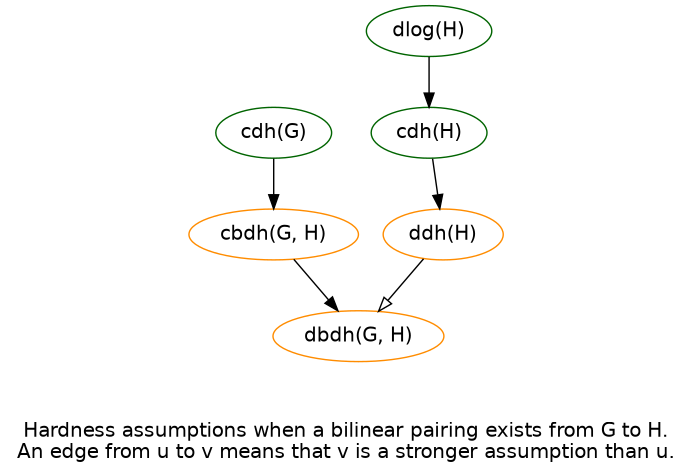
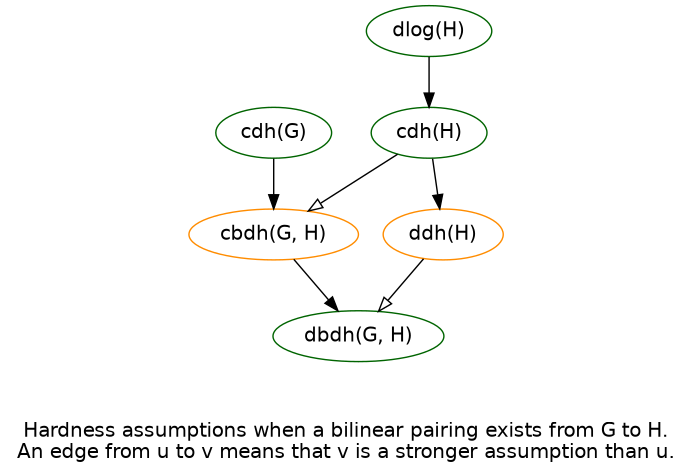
edge "cdh(H)" -> "cbdh(G, H)": added
node "dbdh(G, H)": color darkorange -> darkgreen
